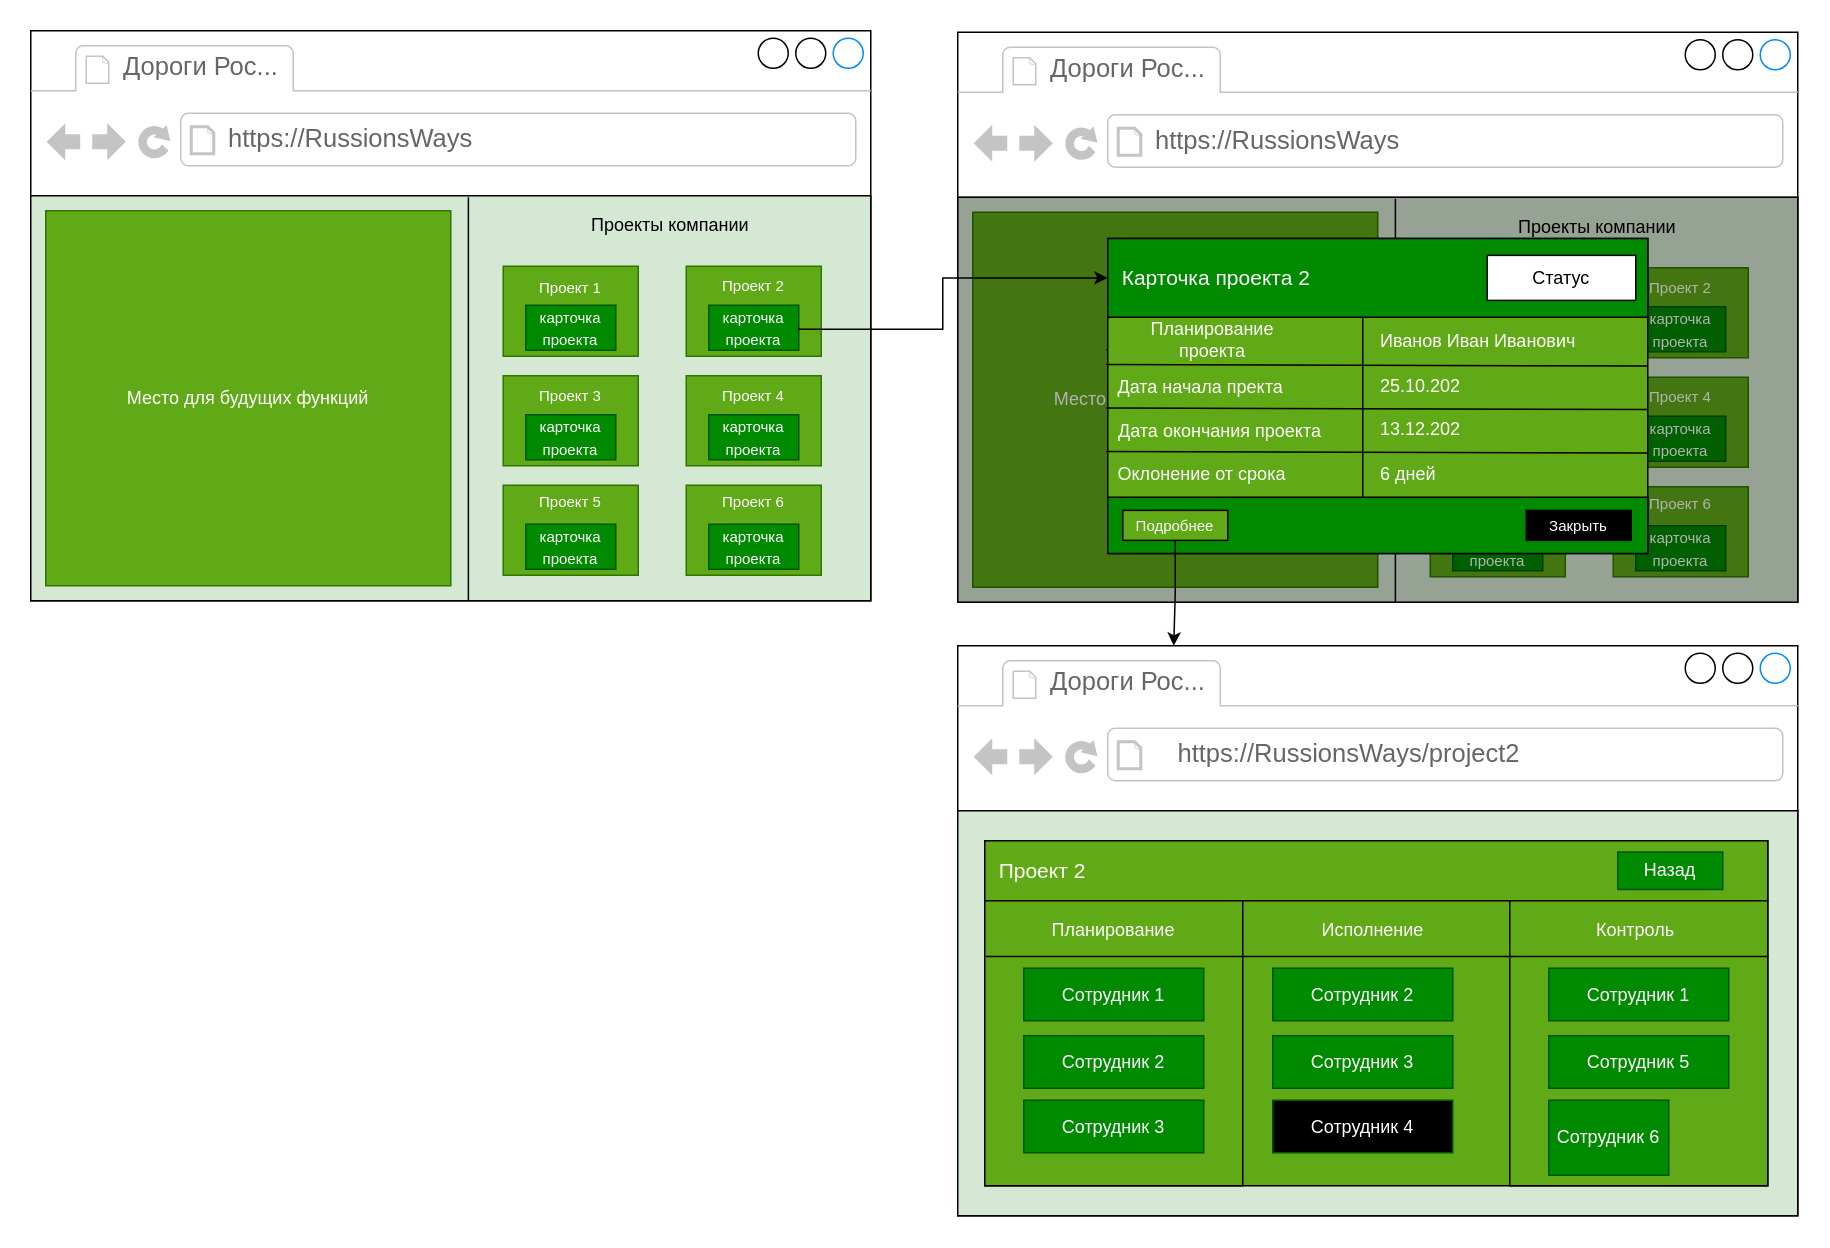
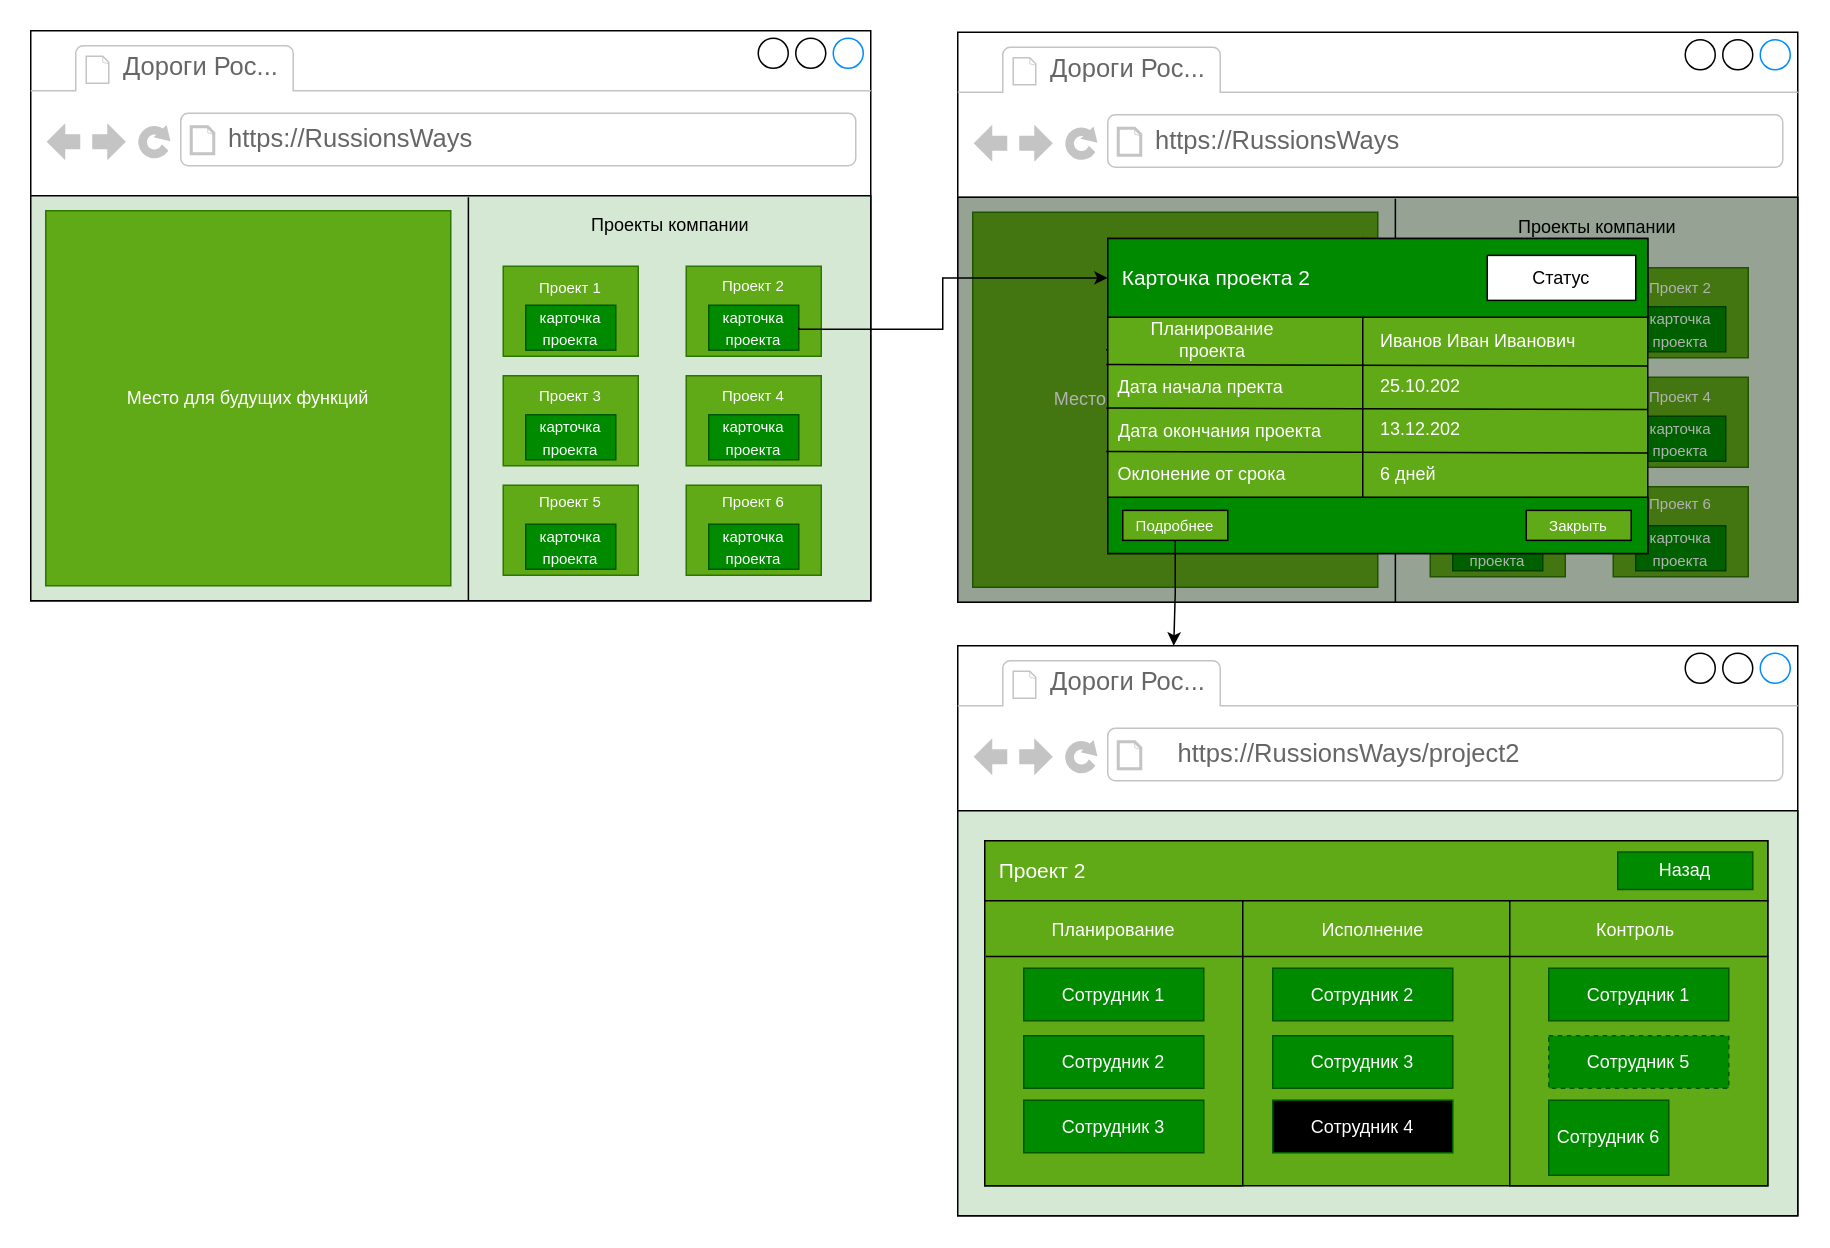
node "Закрыть": fillcolor #000000 -> #60a917
node "Назад": size 105x38 -> 135x38
node "Сотрудник 5": style solid -> dashed
